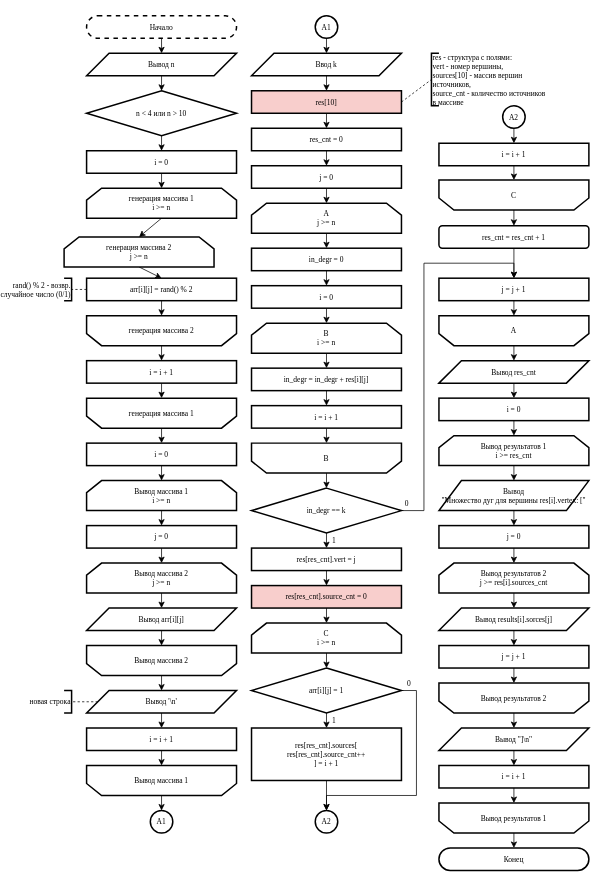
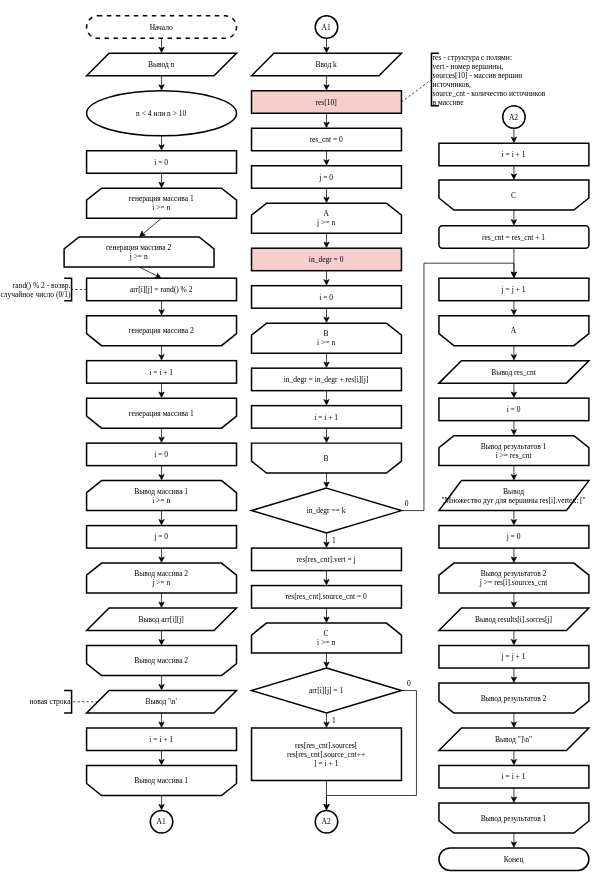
node "n < 4 или n > 10": shape diamond -> ellipse
node "in_degr = 0": fillcolor #ffffff -> #f8cecc
node "res[res_cnt].source_cnt = 0": fillcolor #f8cecc -> #ffffff
